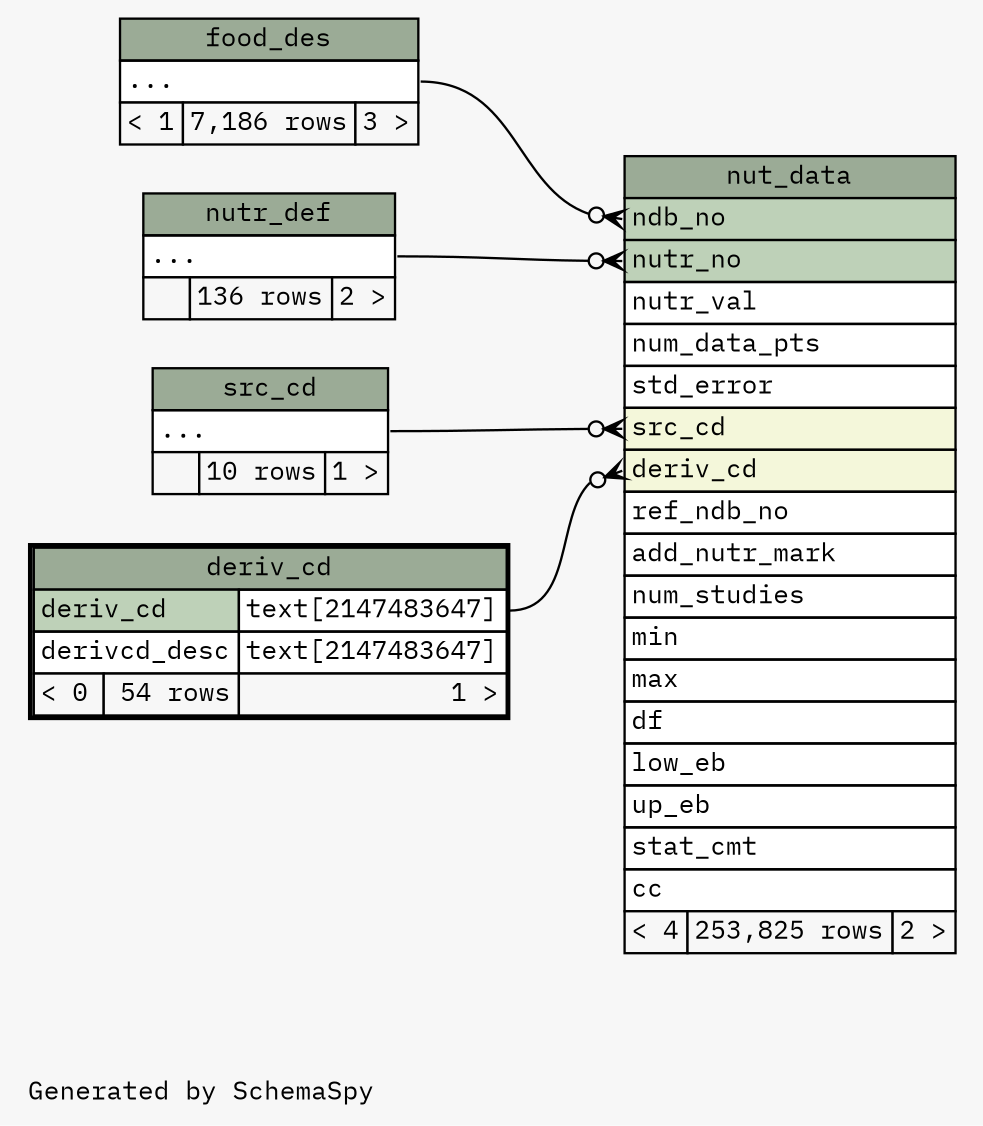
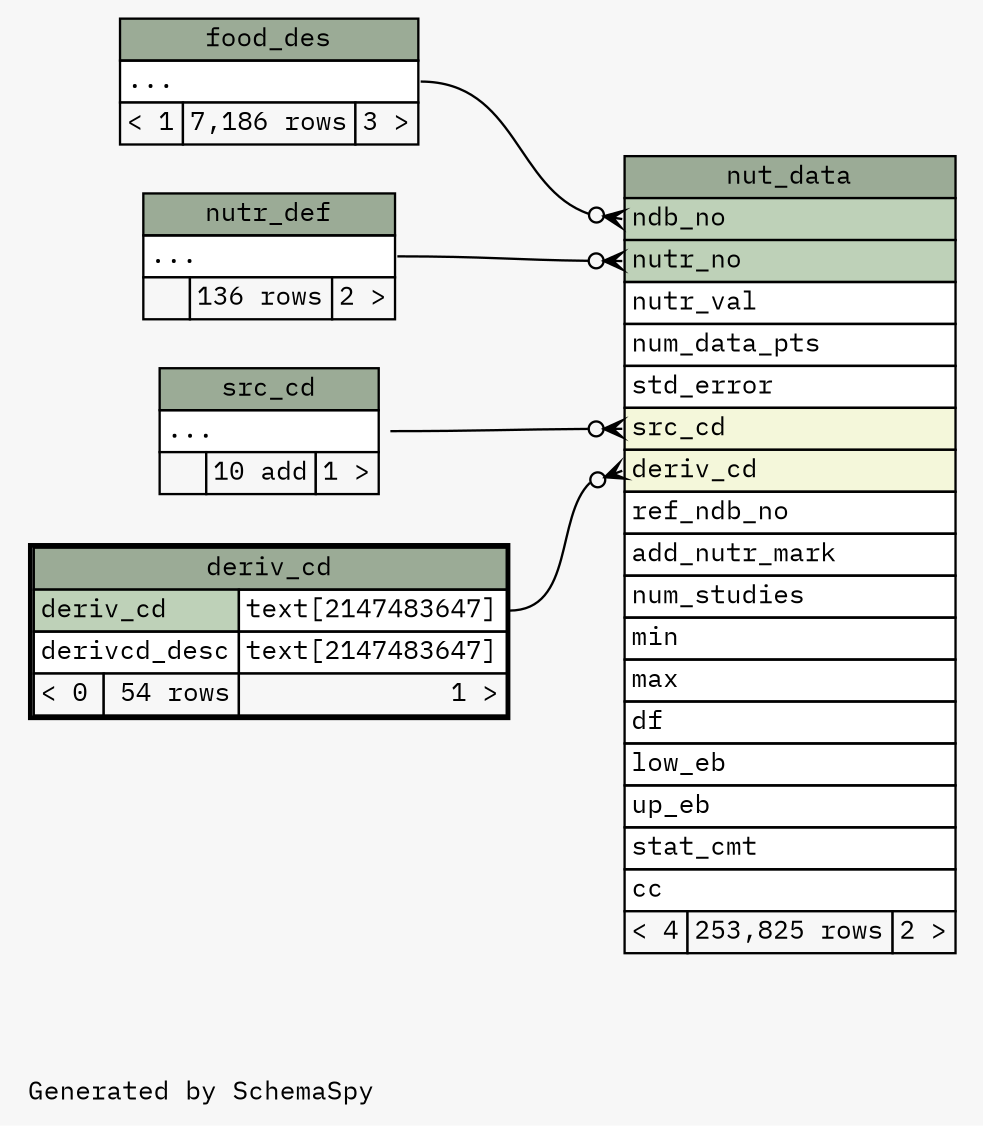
node "src_cd": text "10 rows" -> "10 add"
